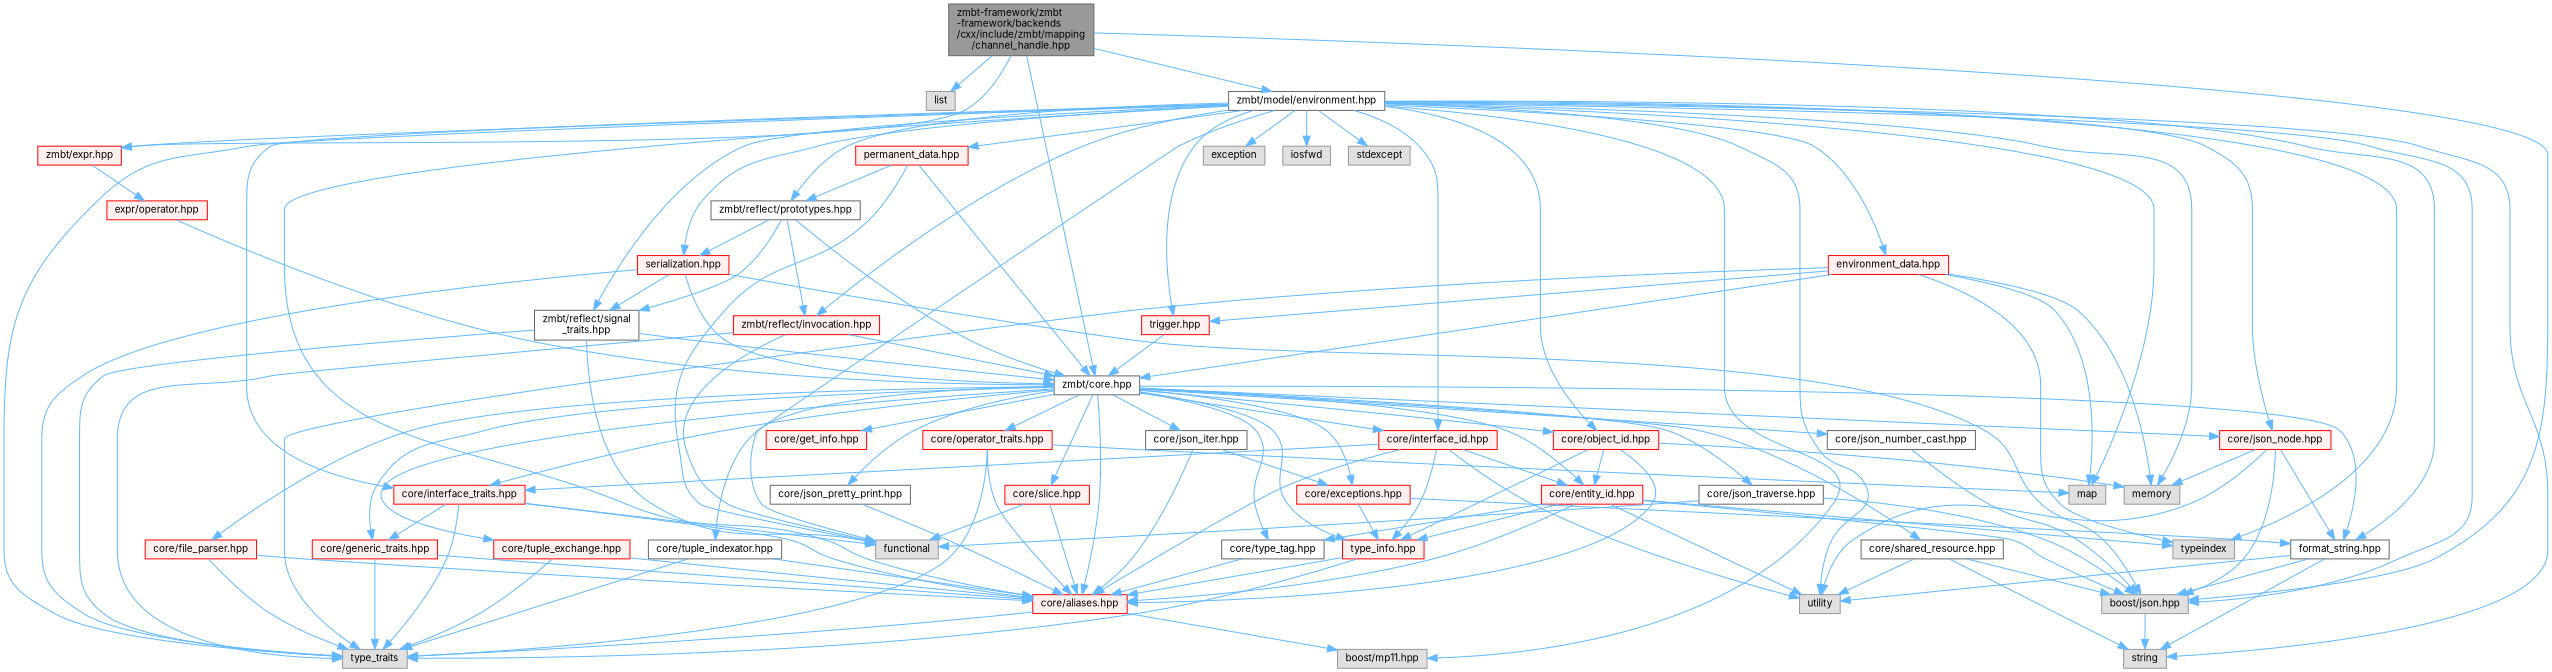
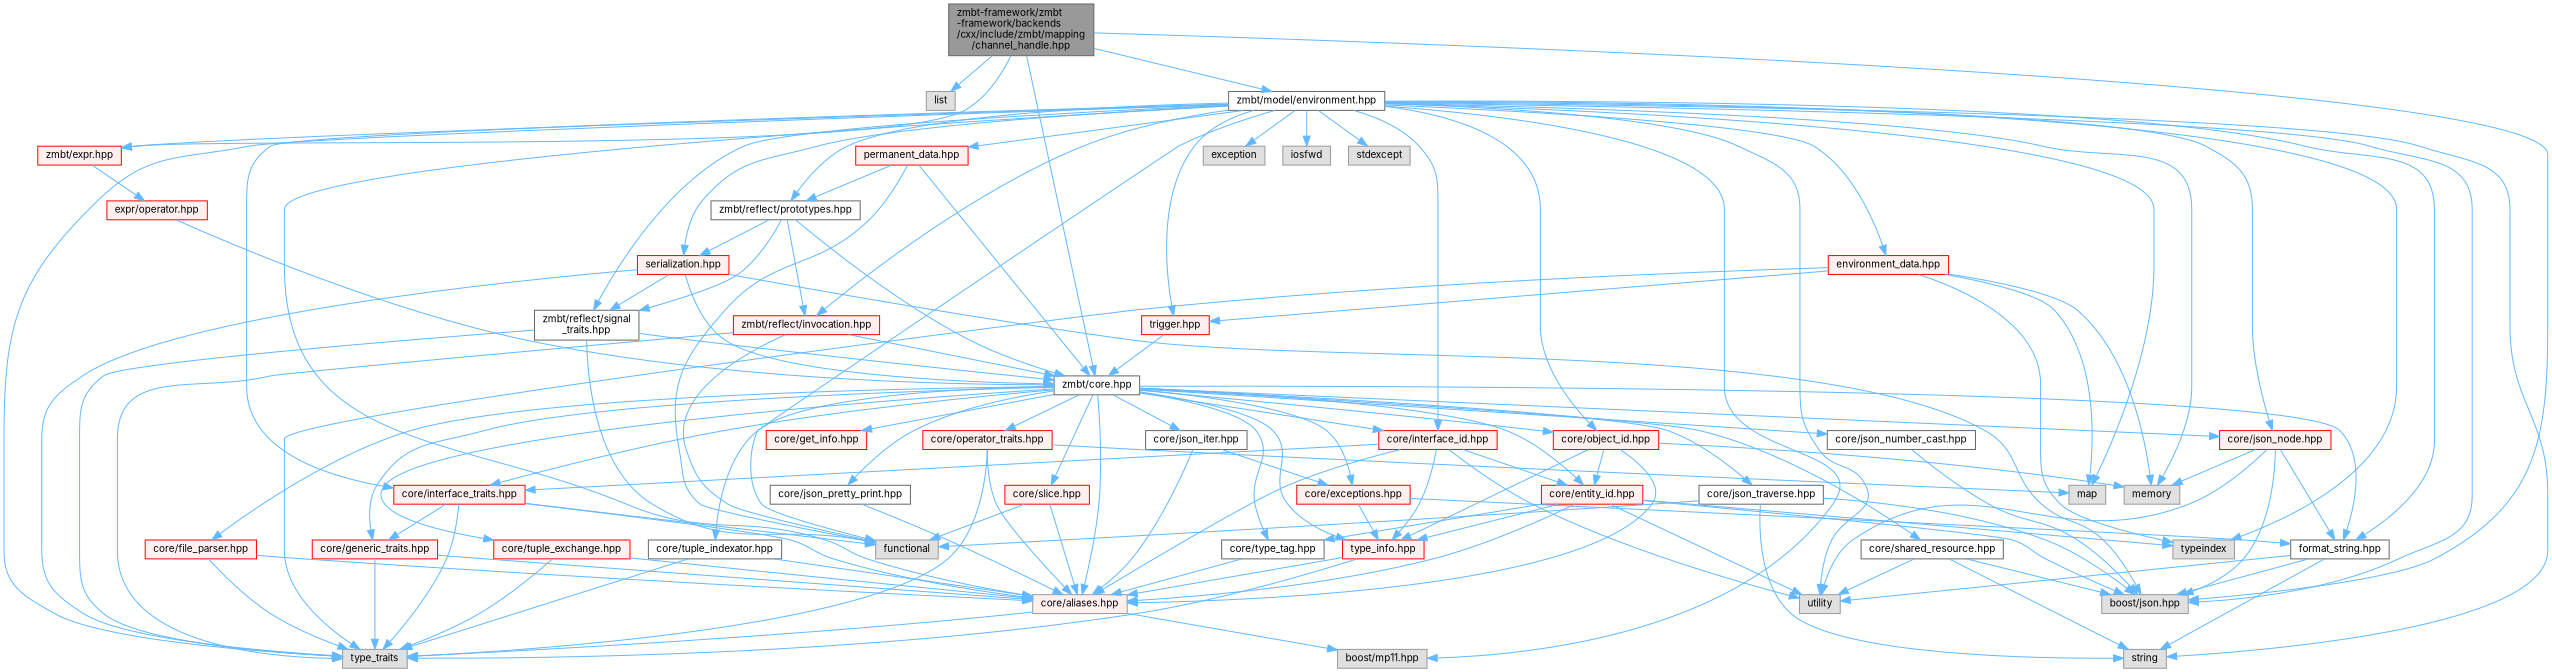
edge "environment_data.hpp" -> "zmbt/core.hpp": removed
node "core/aliases.hpp": color red -> grey60
edge "boost/json.hpp" -> "string": now "core/json_traverse.hpp" -> "string"
